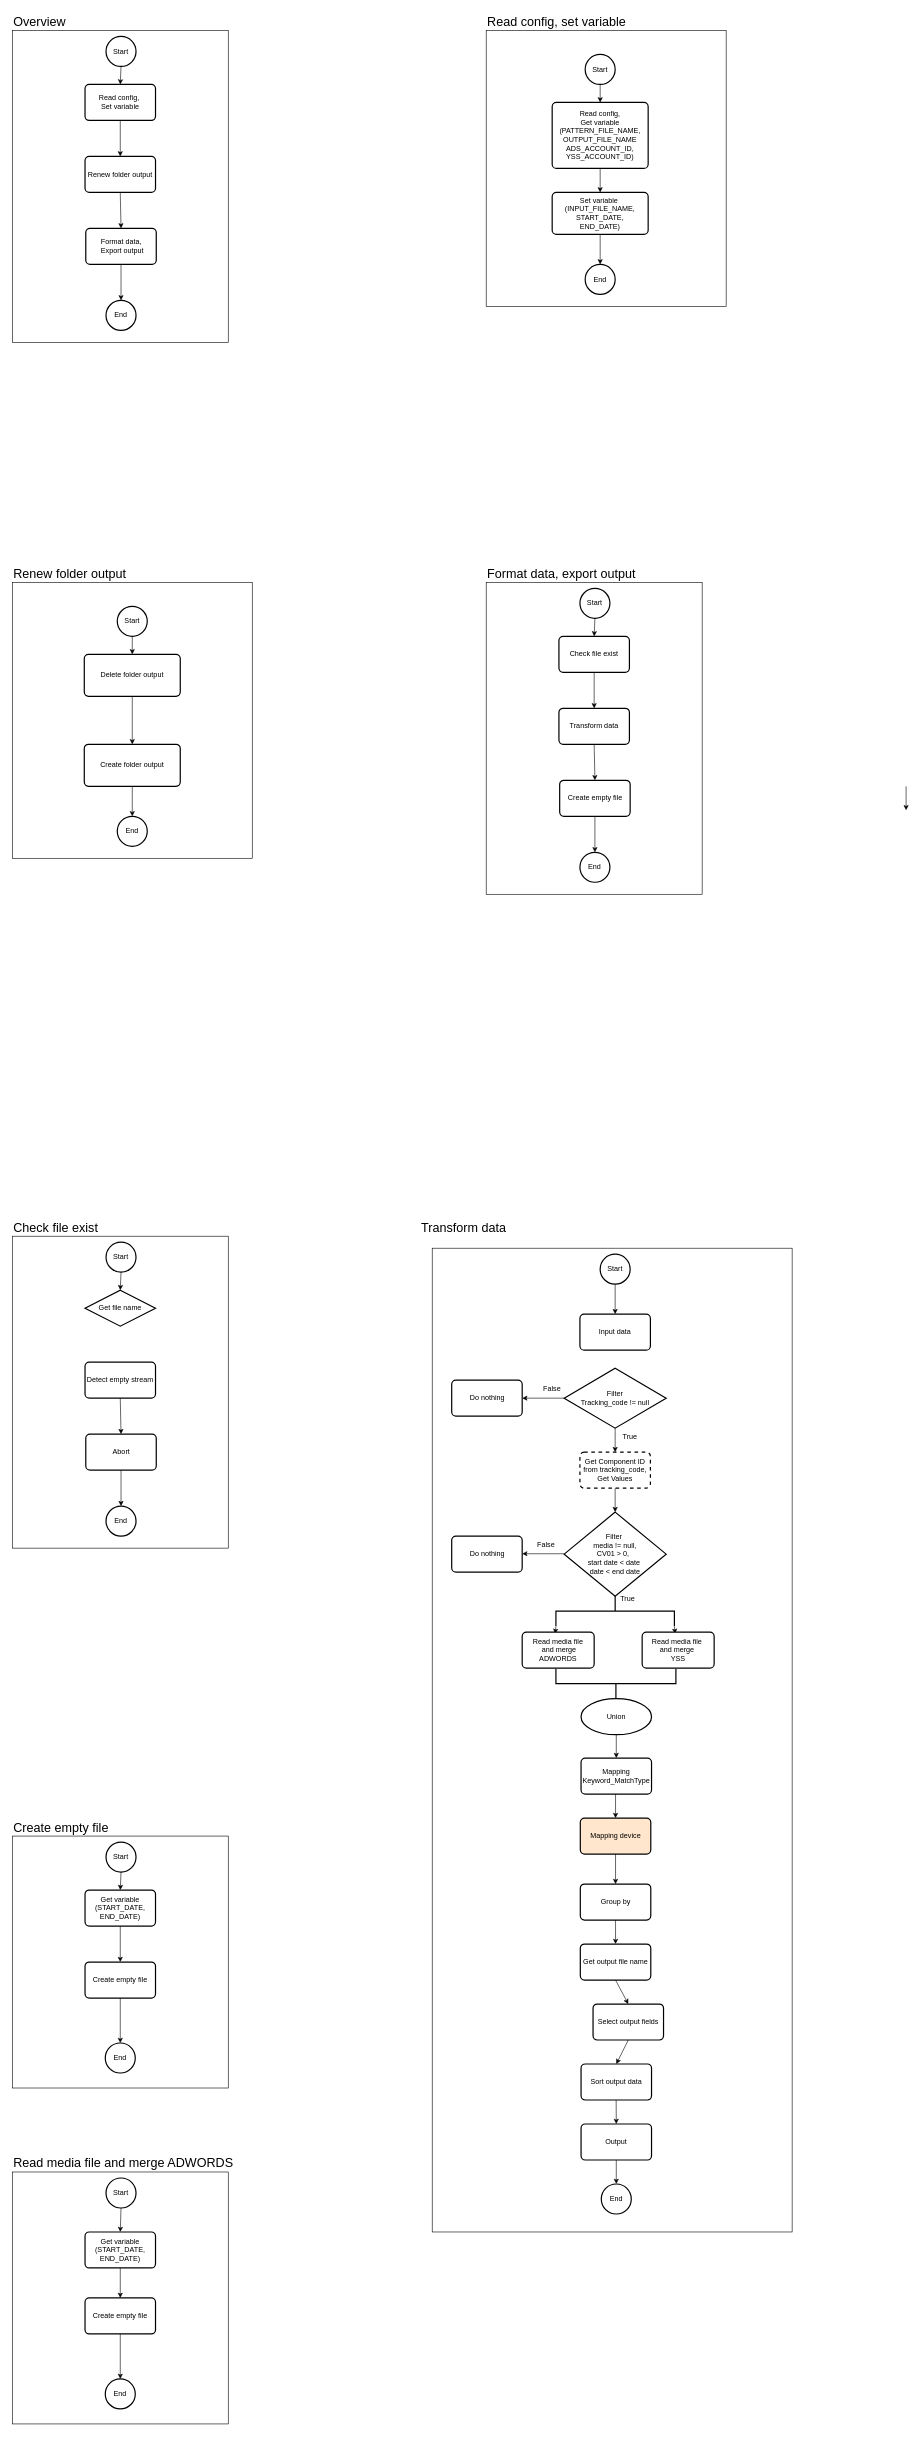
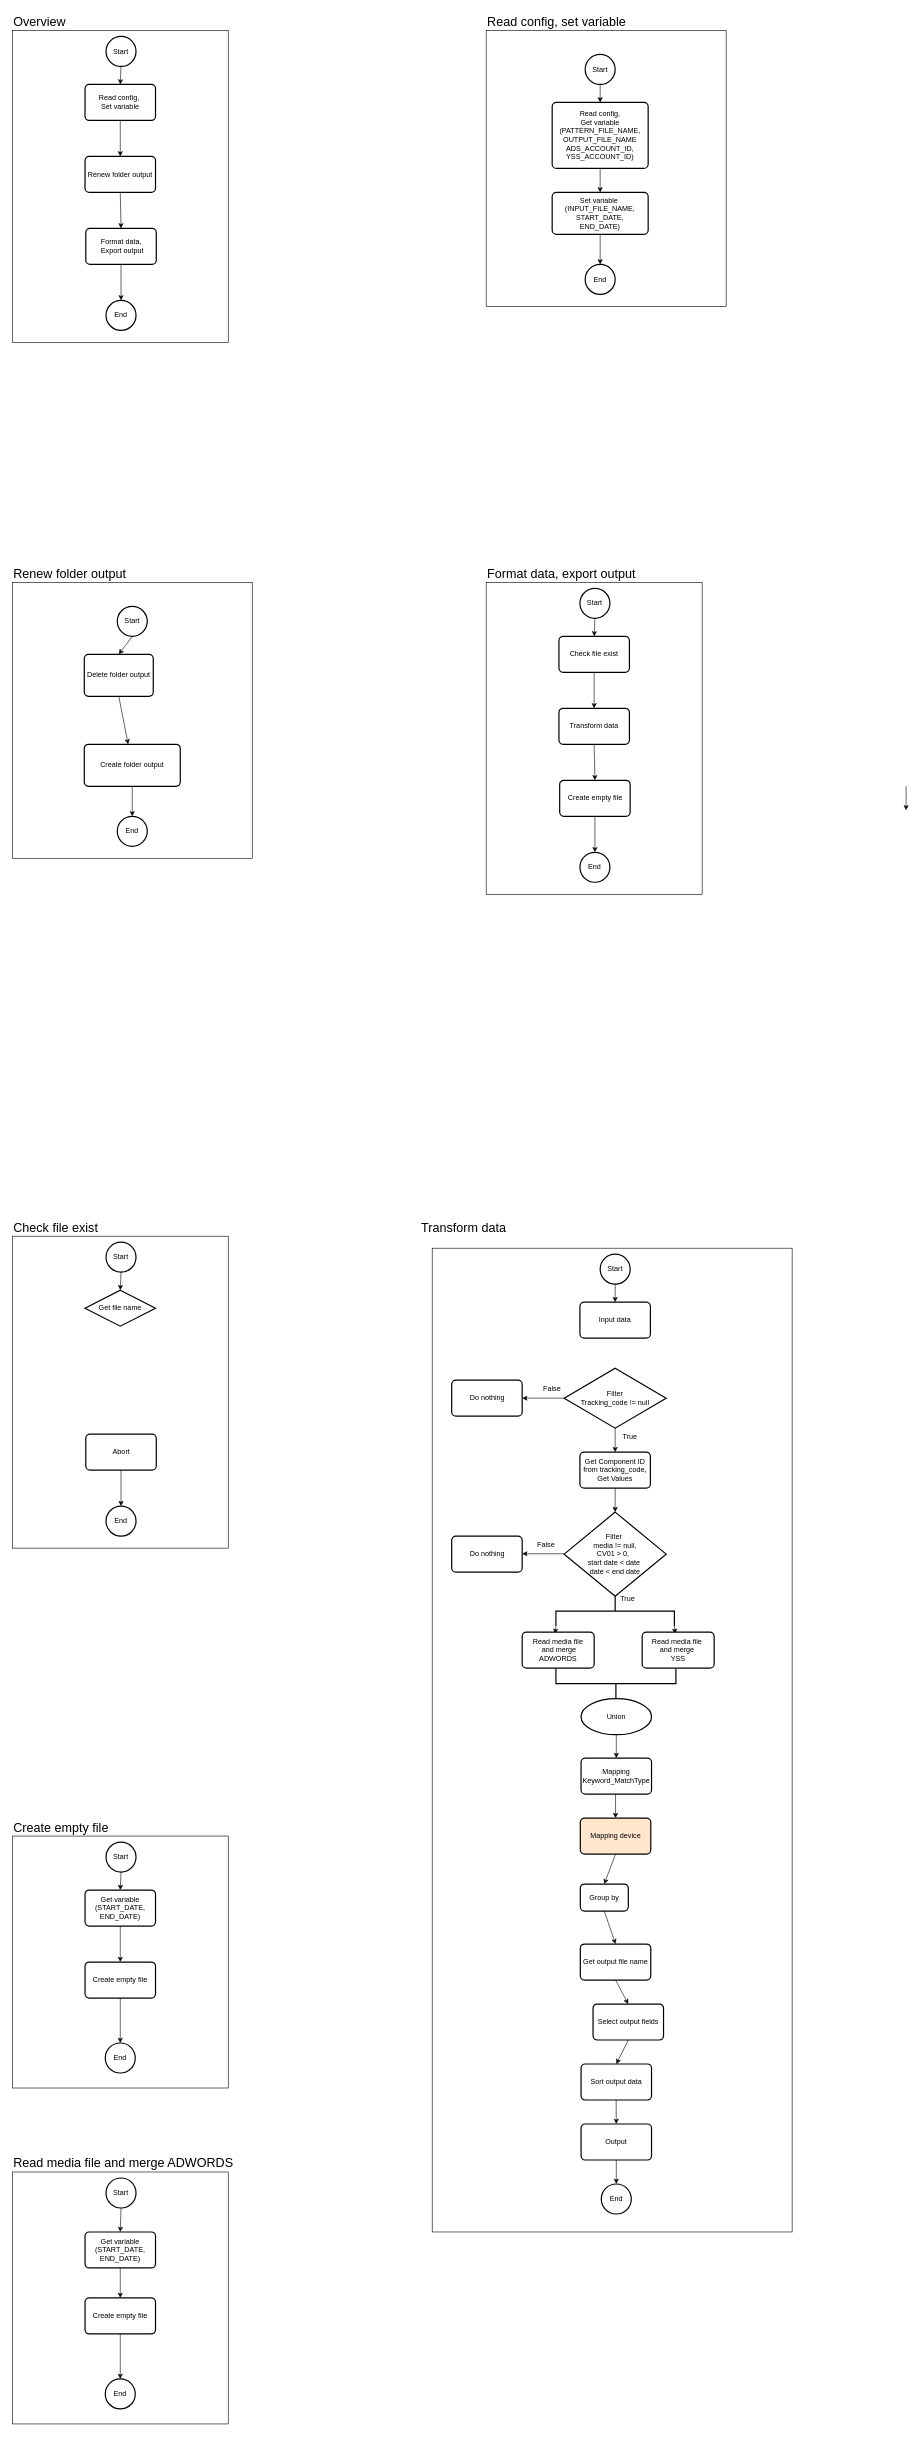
node "Delete folder output": size 96x42 -> 69x42
node "Input data": moved (615, 1332) -> (615, 1320)
node "Detect empty stream": removed
edge "Detect empty stream" -> "Abort": removed
node "Get Component ID from tracking_code, Get Values": style dashed -> solid
node "Group by": size 71x36 -> 48x27
